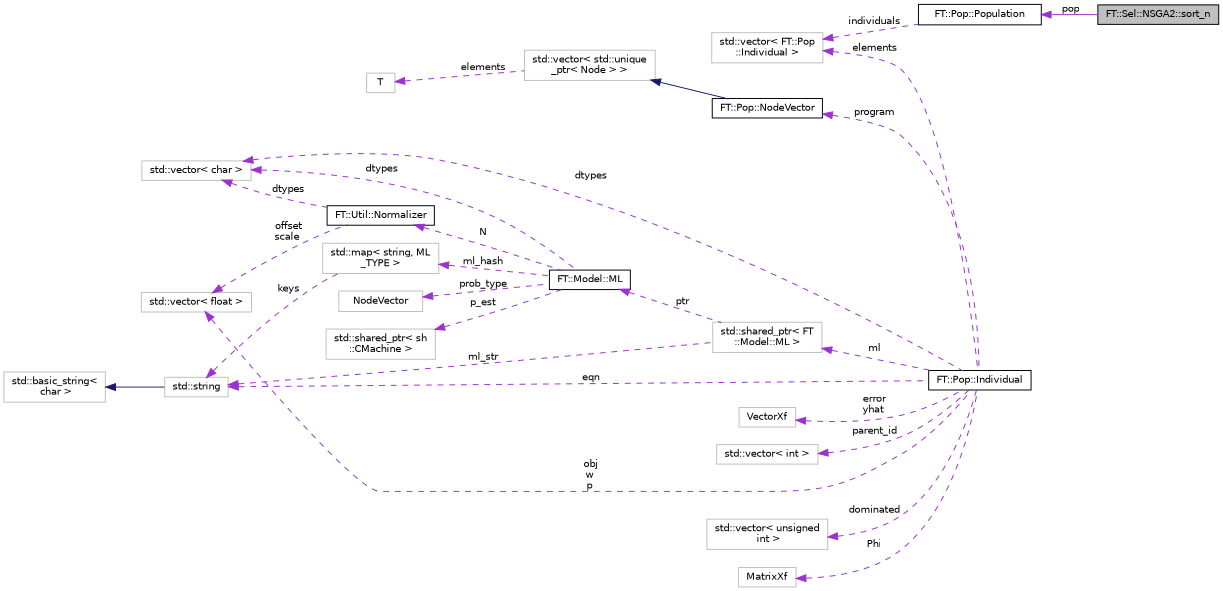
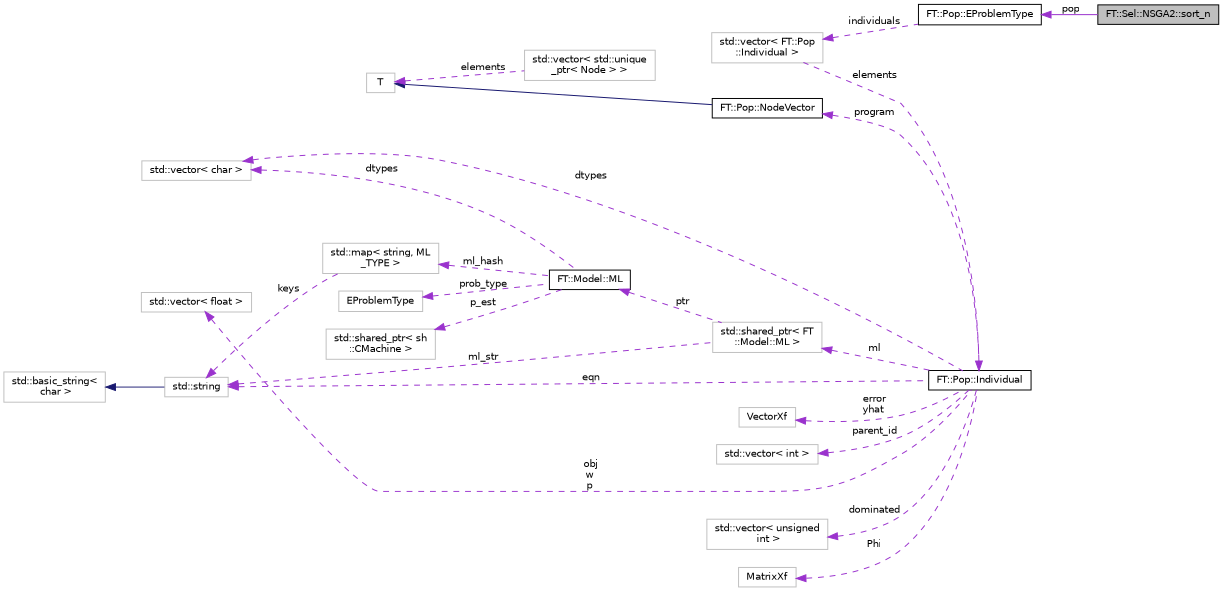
node "FT::Pop::Population": label "FT::Pop::Population" -> "FT::Pop::EProblemType"
edge "FT::Pop::NodeVector" -> "std::vector< std::unique _ptr< Node > >": now "FT::Pop::NodeVector" -> "T"
edge "FT::Pop::Individual" -> "std::vector< FT::Pop ::Individual >": reversed
node "FT::Util::Normalizer": removed
node "NodeVector": label "NodeVector" -> "EProblemType"
